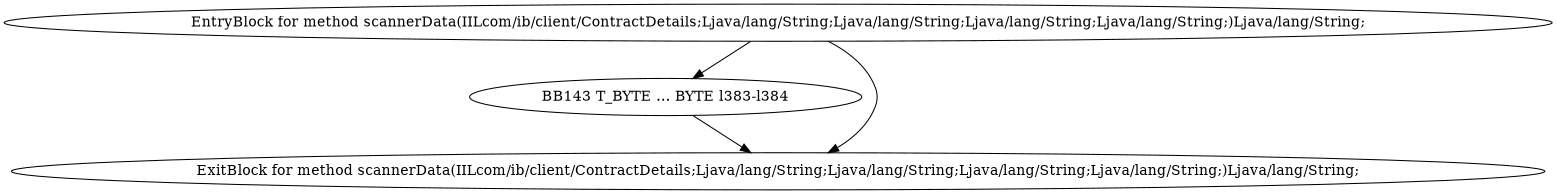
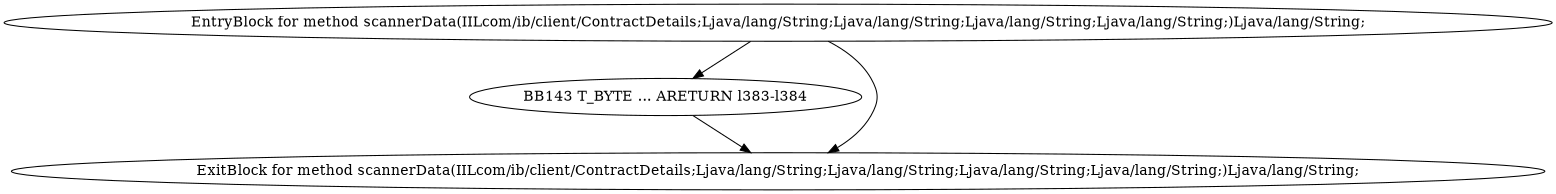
node "BB143 T_BYTE ... BYTE l383-l384": label "BB143 T_BYTE ... BYTE l383-l384" -> "BB143 T_BYTE ... ARETURN l383-l384"
